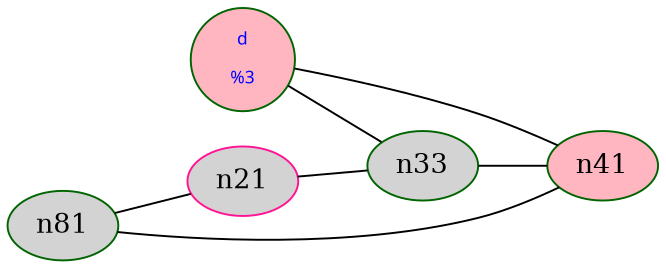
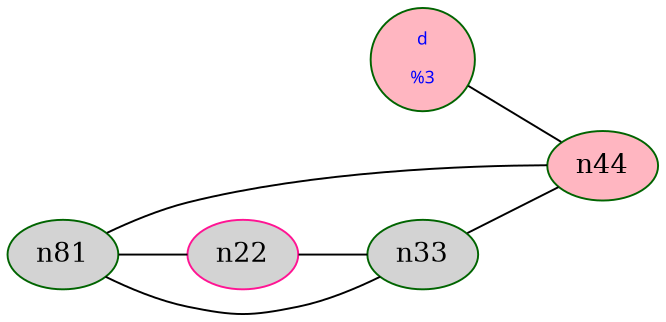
edge "d %3" -- "n33": now "n81" -- "n33"
node "n41": label "n41" -> "n44"
node "n21": label "n21" -> "n22"
